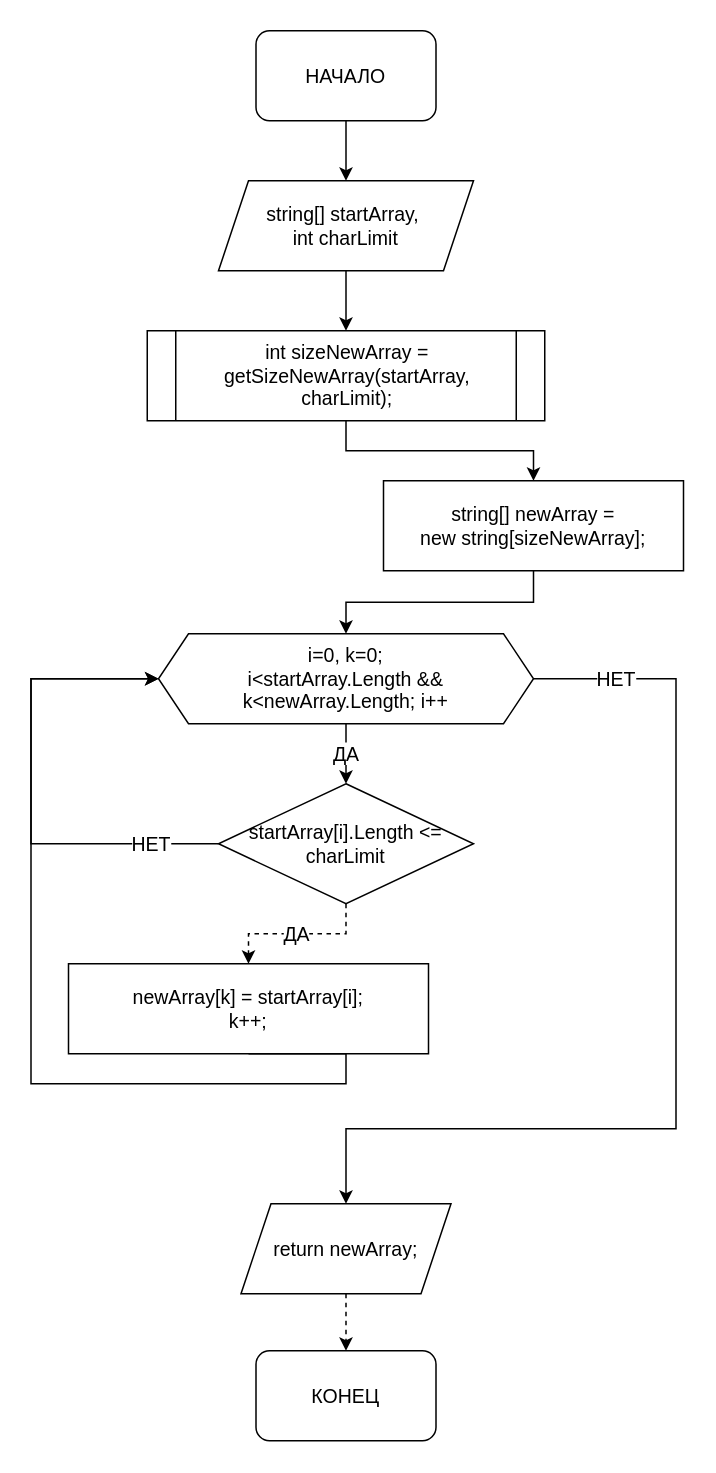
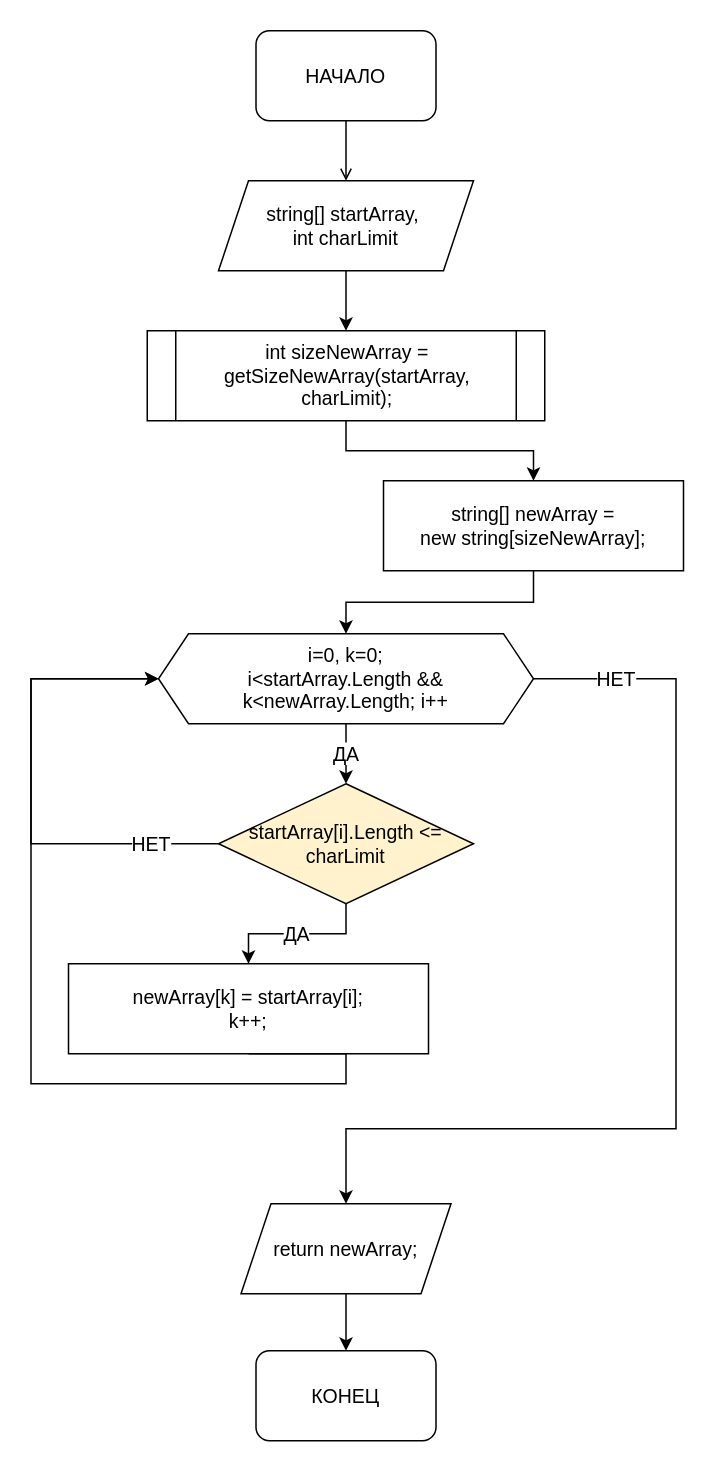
edge "НАЧАЛО" -> "string[] startArray, int charLimit": arrowhead classic -> open
node "startArray[i].Length <= charLimit": fillcolor #ffffff -> #fff2cc
edge "startArray[i].Length <= charLimit" -> "newArray[k] = startArray[i];k++;": style dashed -> solid
edge "return newArray;" -> "КОНЕЦ": style dashed -> solid
